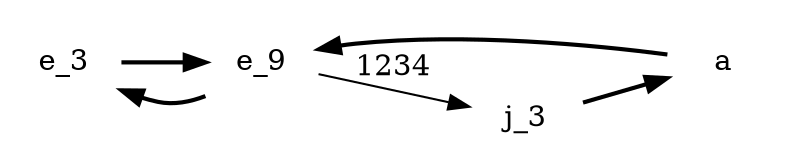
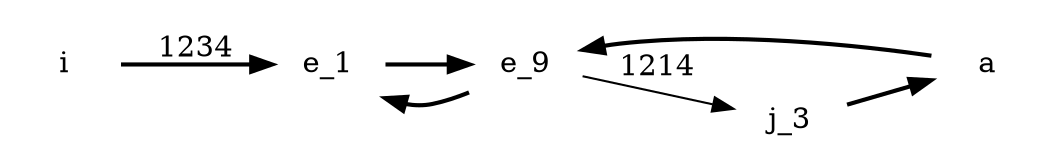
node "e_3": label "e_3" -> "e_1"
node "i": added
edge "e_9" -> "j_3": label "1234" -> "1214"
